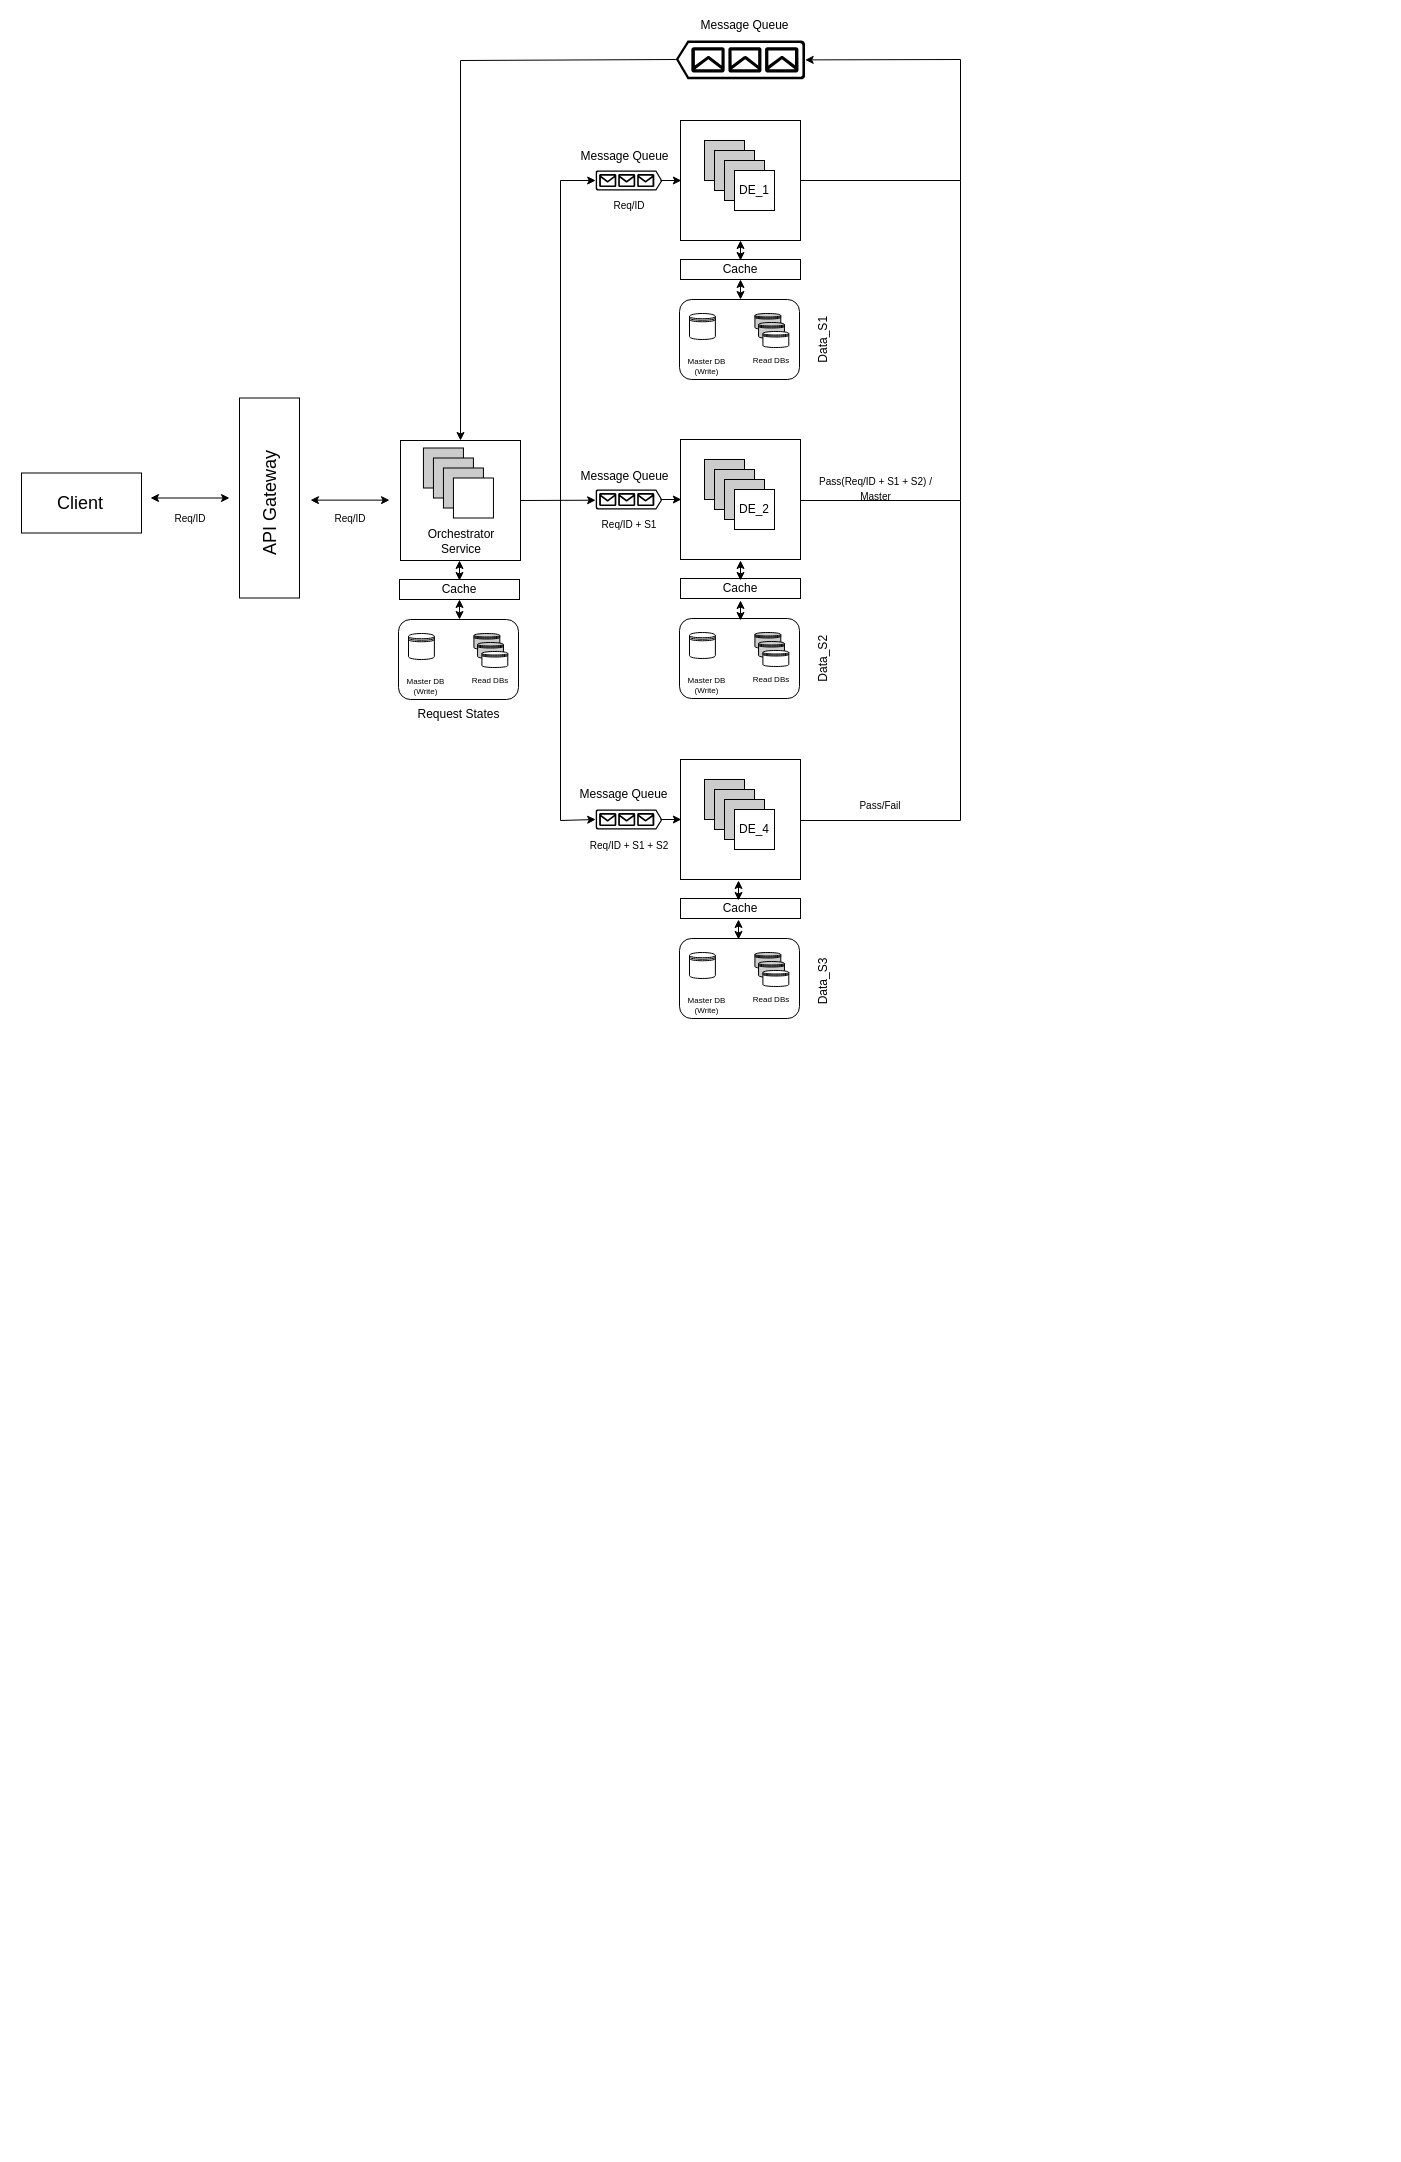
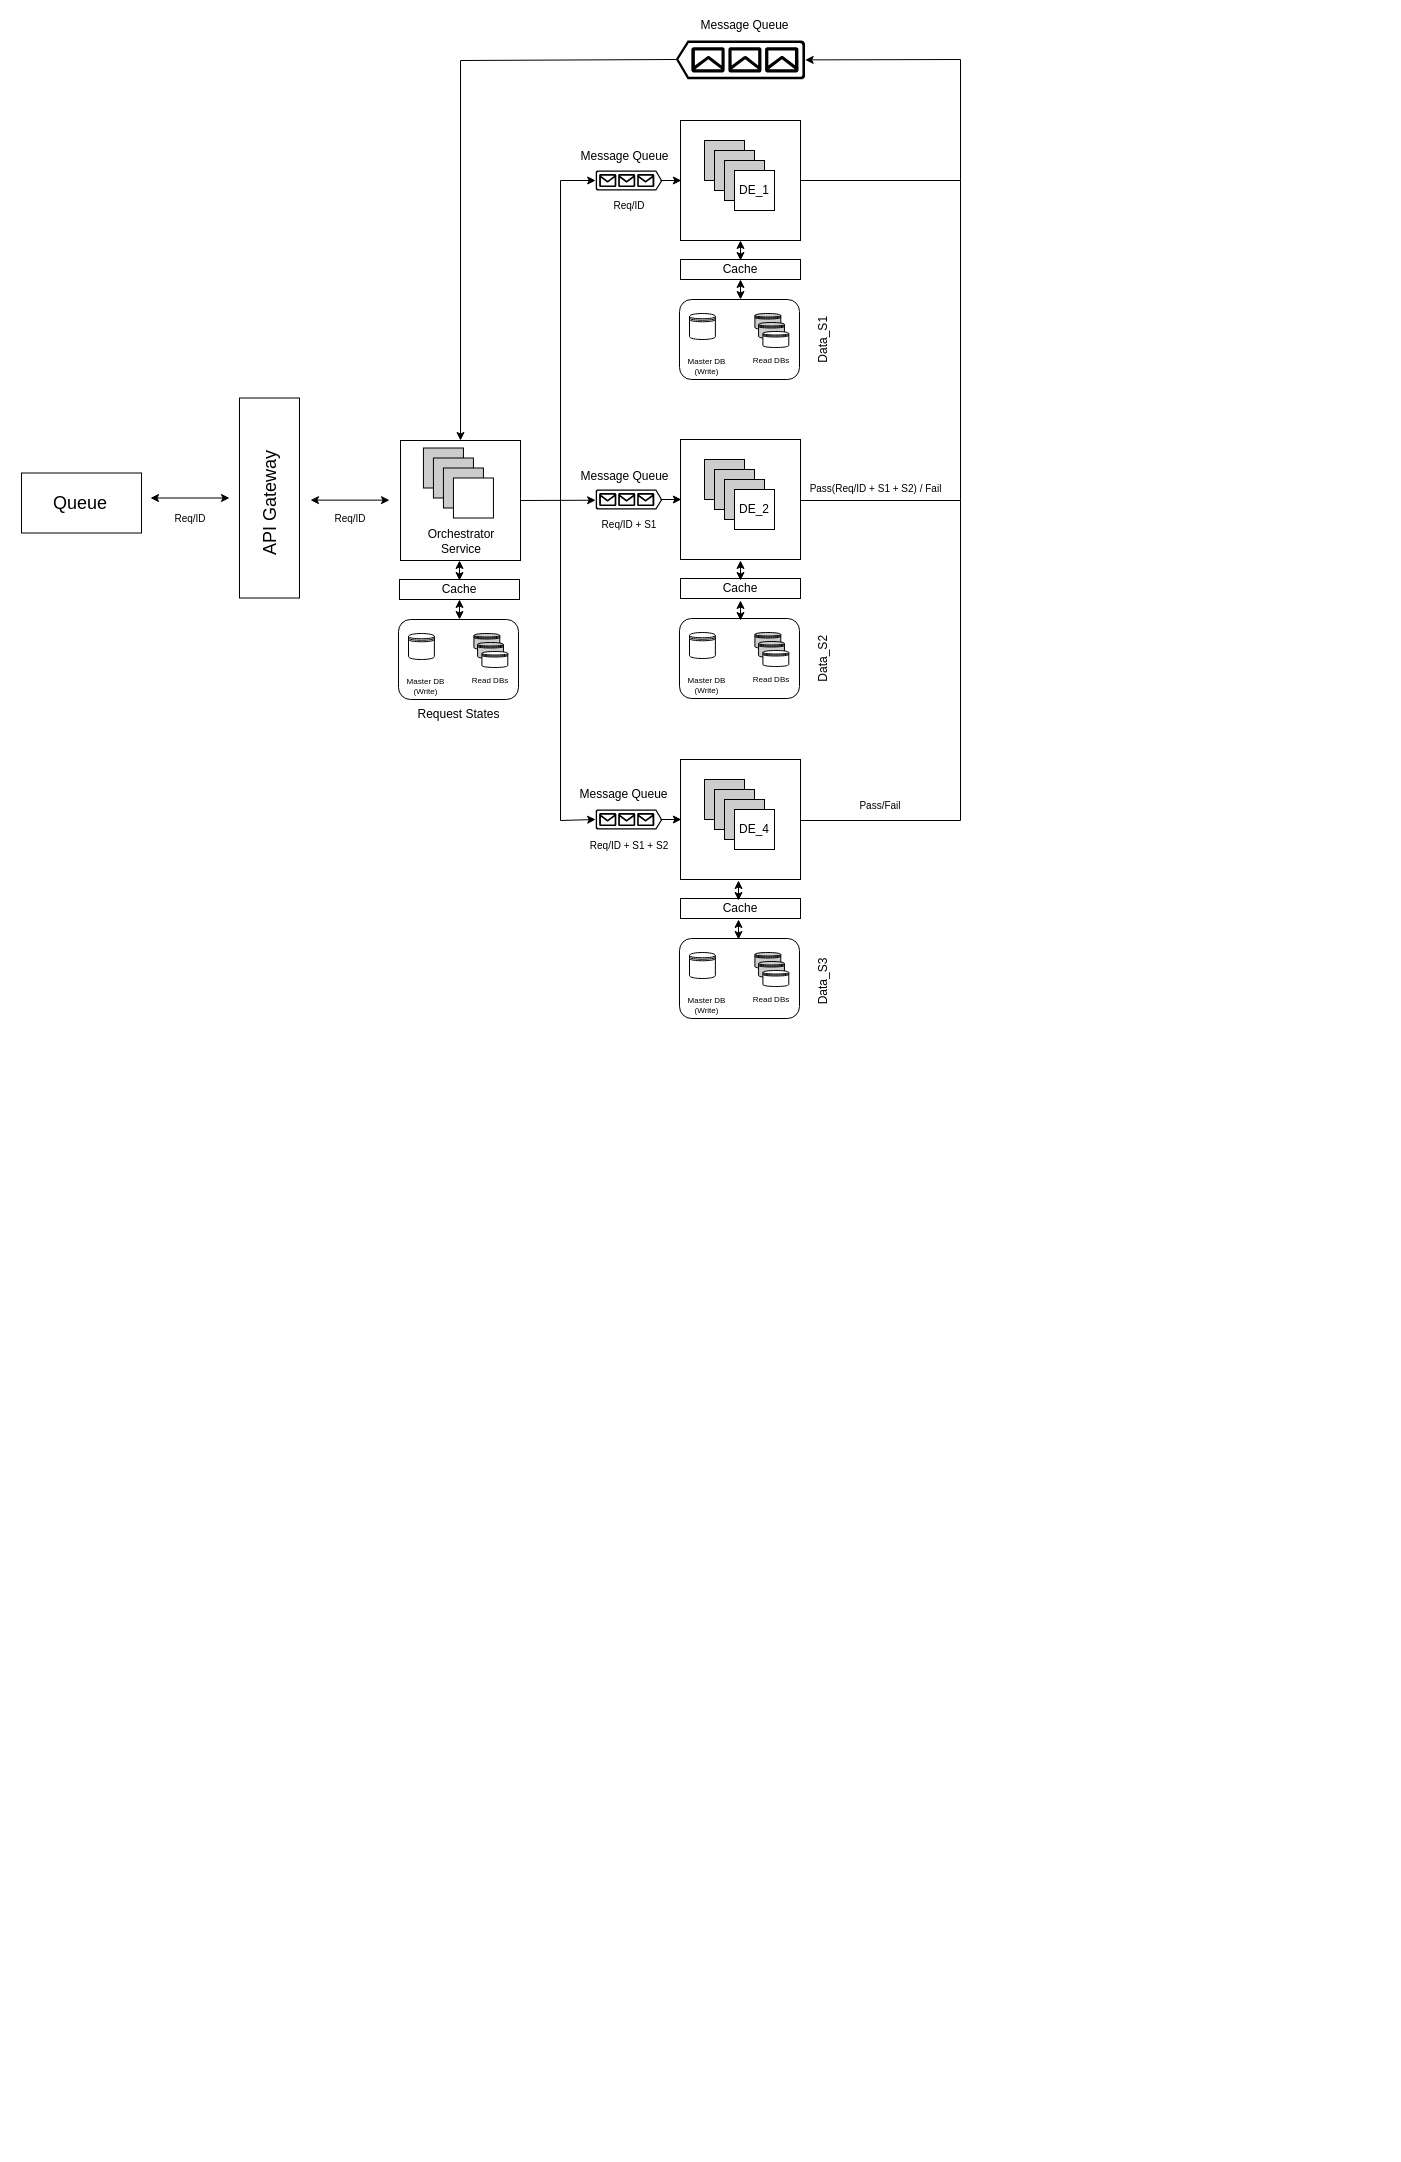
node "Pass(Req/ID + S1 + S2) / Master": label "Pass(Req/ID + S1 + S2) / Master" -> "Pass(Req/ID + S1 + S2) / Fail"
node "Client": label "Client" -> "Queue"
